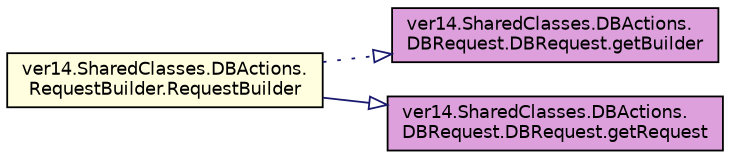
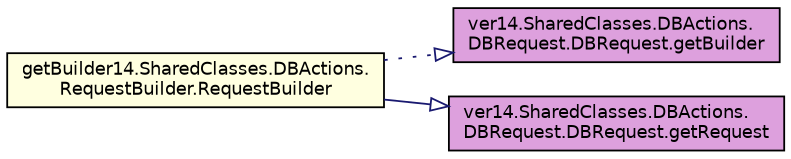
node "ver14.SharedClasses.DBActions. RequestBuilder.RequestBuilder": label "ver14.SharedClasses.DBActions. RequestBuilder.RequestBuilder" -> "getBuilder14.SharedClasses.DBActions. RequestBuilder.RequestBuilder"
